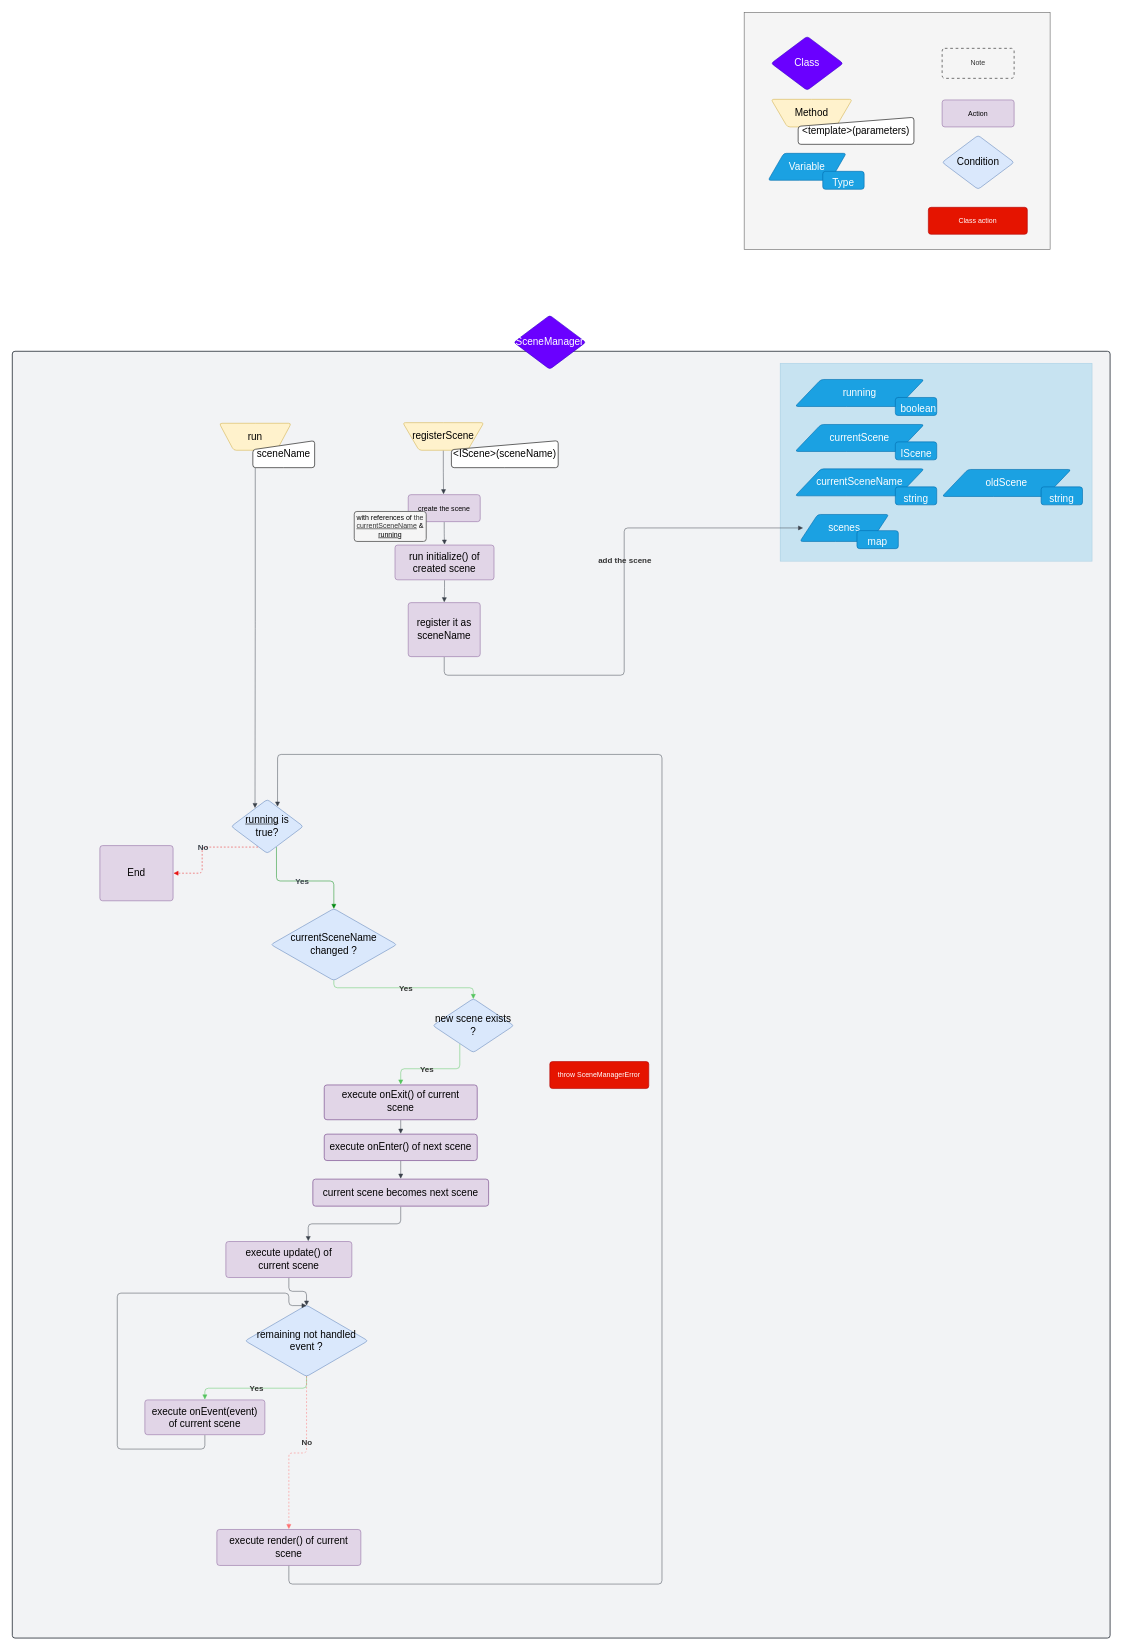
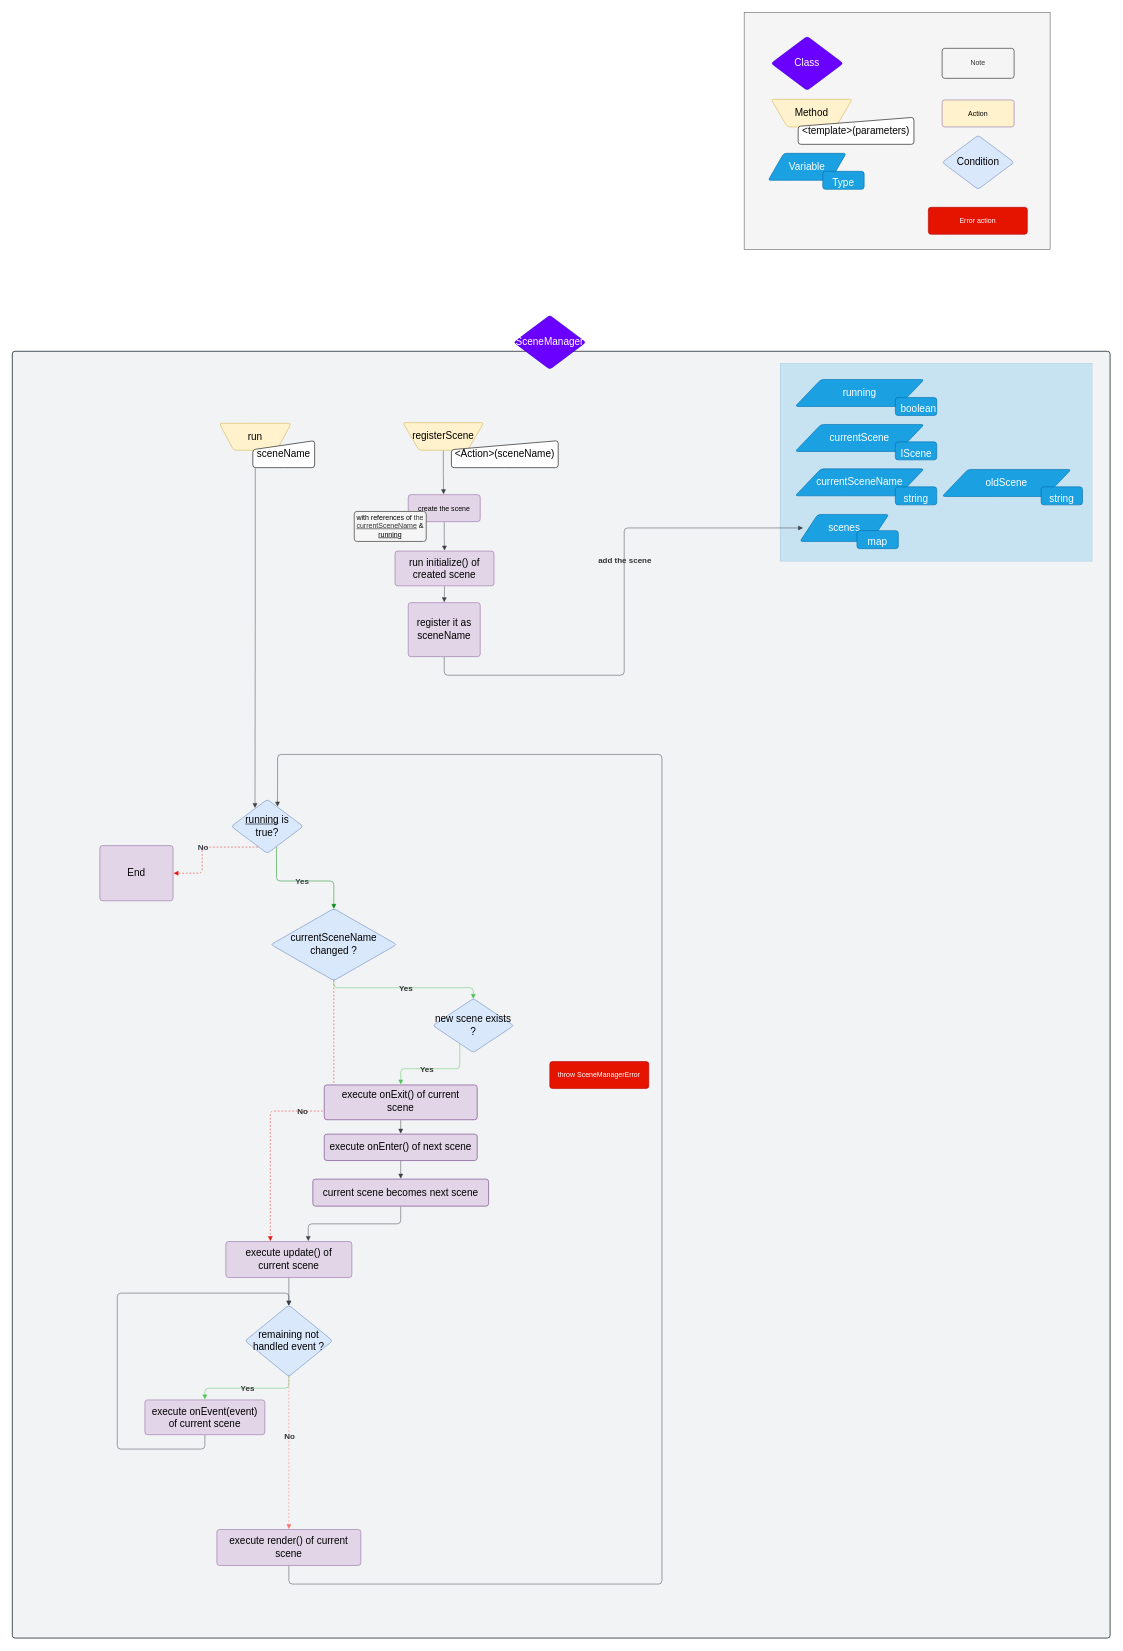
node "Note": style dashed -> solid
node "Action": fillcolor #e1d5e7 -> #fff2cc
node "Class action": label "Class action" -> "Error action"
node "<IScene>(sceneName)": label "<IScene>(sceneName)" -> "<Action>(sceneName)"
node "run initialize() of created scene": moved (445, 563) -> (445, 569)
edge "currentSceneName changed ?" -> "execute update() of current scene": added, label "No"
node "remaining not handled event ?": size 123x71 -> 88x71
